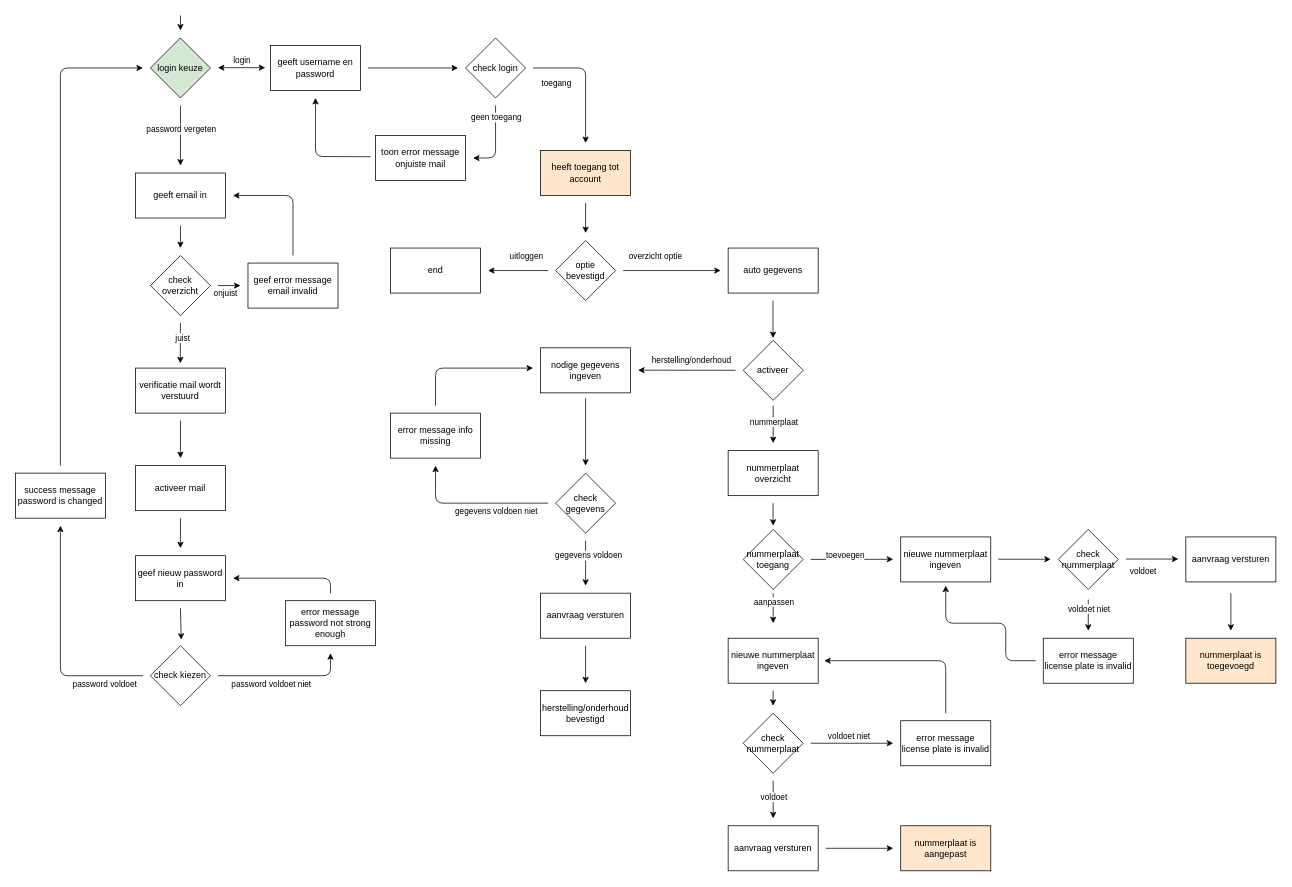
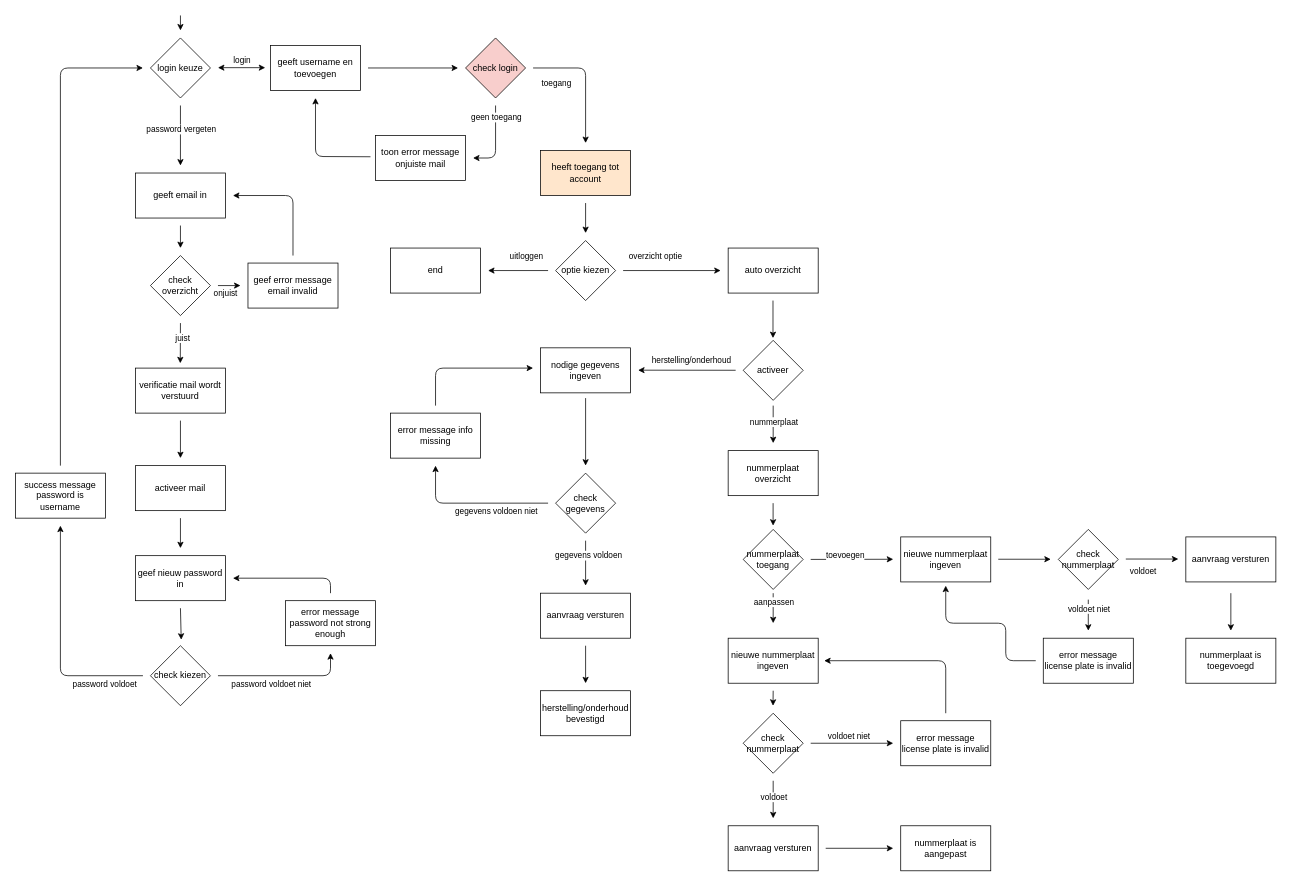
node "login keuze": fillcolor #d5e8d4 -> #ffffff
node "geeft username en password": label "geeft username en password" -> "geeft username en toevoegen"
node "check login": fillcolor #ffffff -> #f8cecc
node "optie bevestigd": label "optie bevestigd" -> "optie kiezen"
node "auto gegevens": label "auto gegevens" -> "auto overzicht"
node "success message password is changed": label "success message password is changed" -> "success message password is username"
node "nummerplaat is toegevoegd": fillcolor #ffe6cc -> #ffffff
node "nummerplaat is aangepast": fillcolor #ffe6cc -> #ffffff
